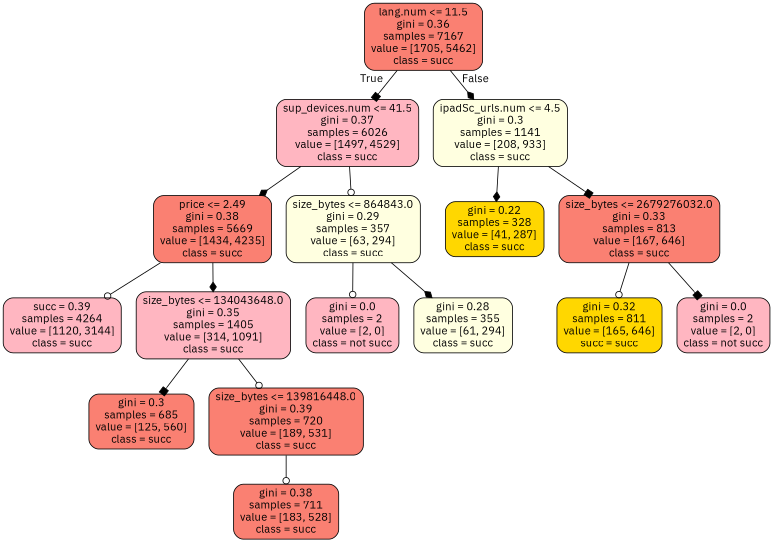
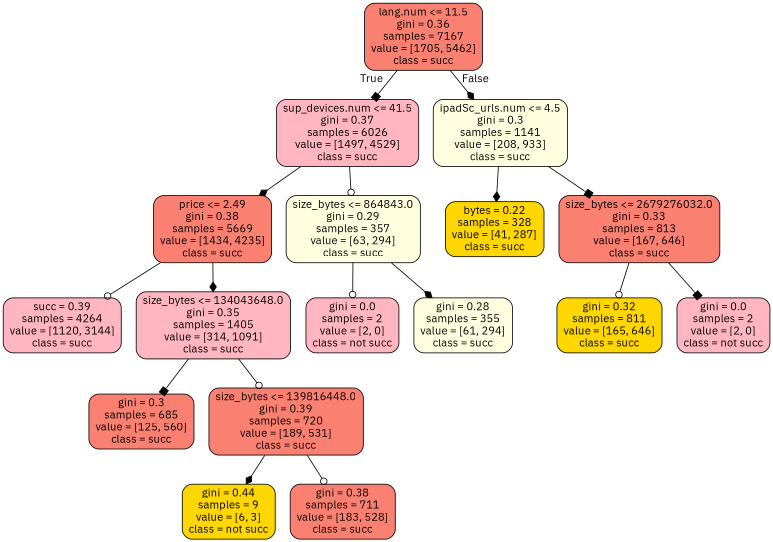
node "gini = 0.22 samples = 328 value = [41, 287] class = succ": label "gini = 0.22 samples = 328 value = [41, 287] class = succ" -> "bytes = 0.22 samples = 328 value = [41, 287] class = succ"
node "gini = 0.32 samples = 811 value = [165, 646] succ = succ": label "gini = 0.32 samples = 811 value = [165, 646] succ = succ" -> "gini = 0.32 samples = 811 value = [165, 646] class = succ"
node "gini = 0.44 samples = 9 value = [6, 3] class = not succ": added
